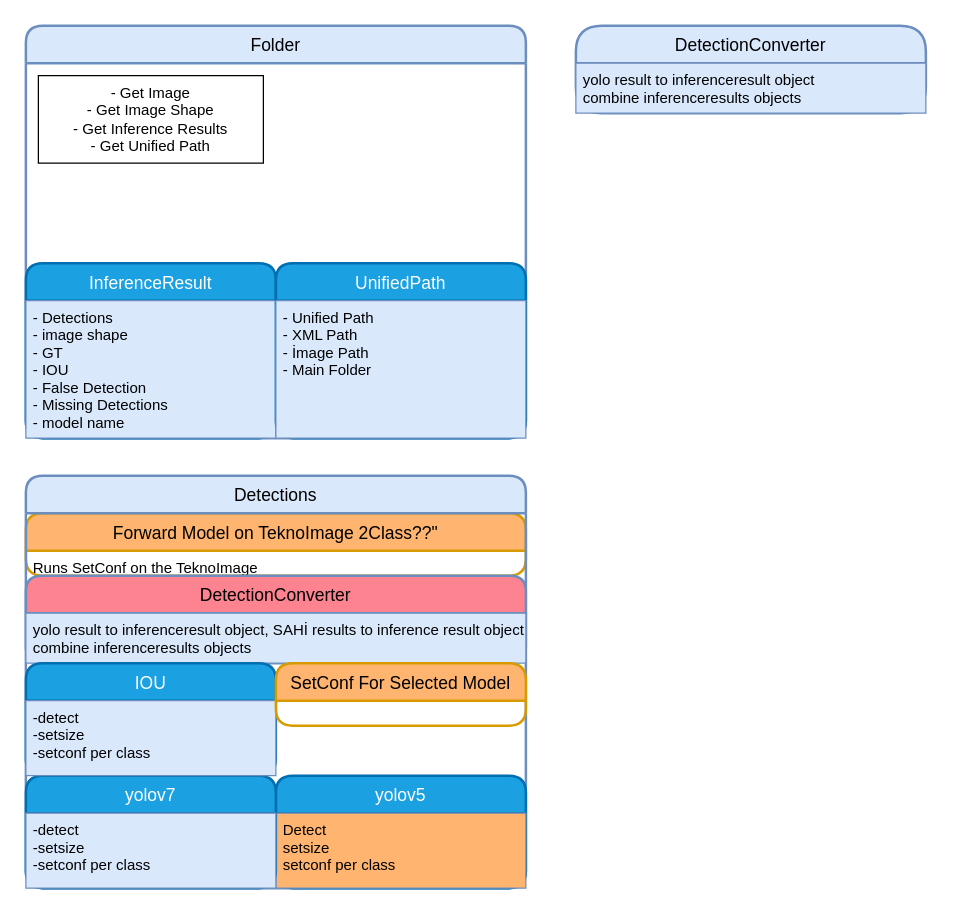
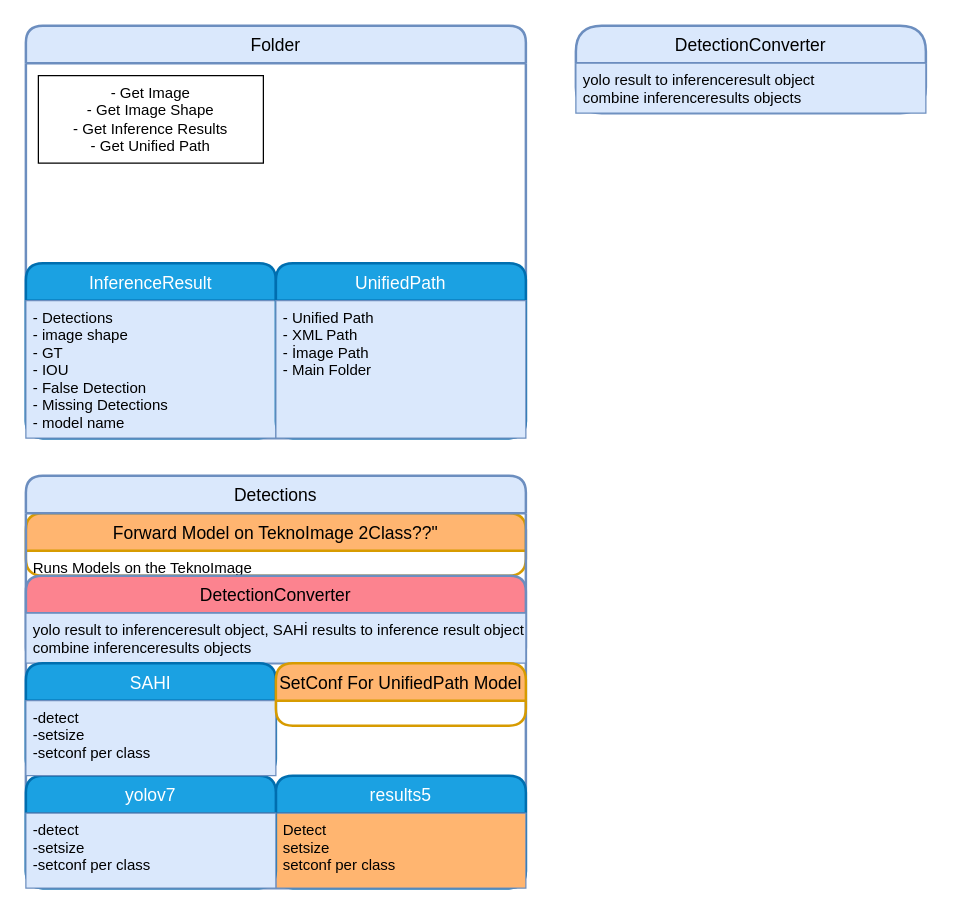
node "Runs SetConf on the TeknoImage": label "Runs SetConf on the TeknoImage" -> "Runs Models on the TeknoImage"
node "IOU": label "IOU" -> "SAHI"
node "SetConf For Selected Model": label "SetConf For Selected Model" -> "SetConf For UnifiedPath Model"
node "yolov5": label "yolov5" -> "results5"
